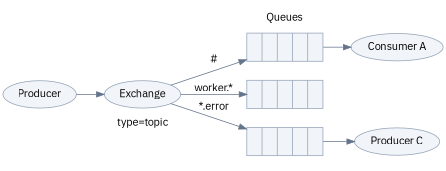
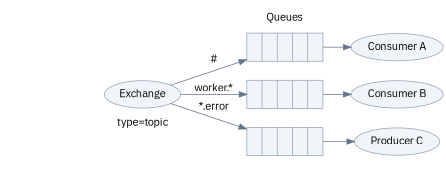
node "Producer": removed
node "Consumer B": added
